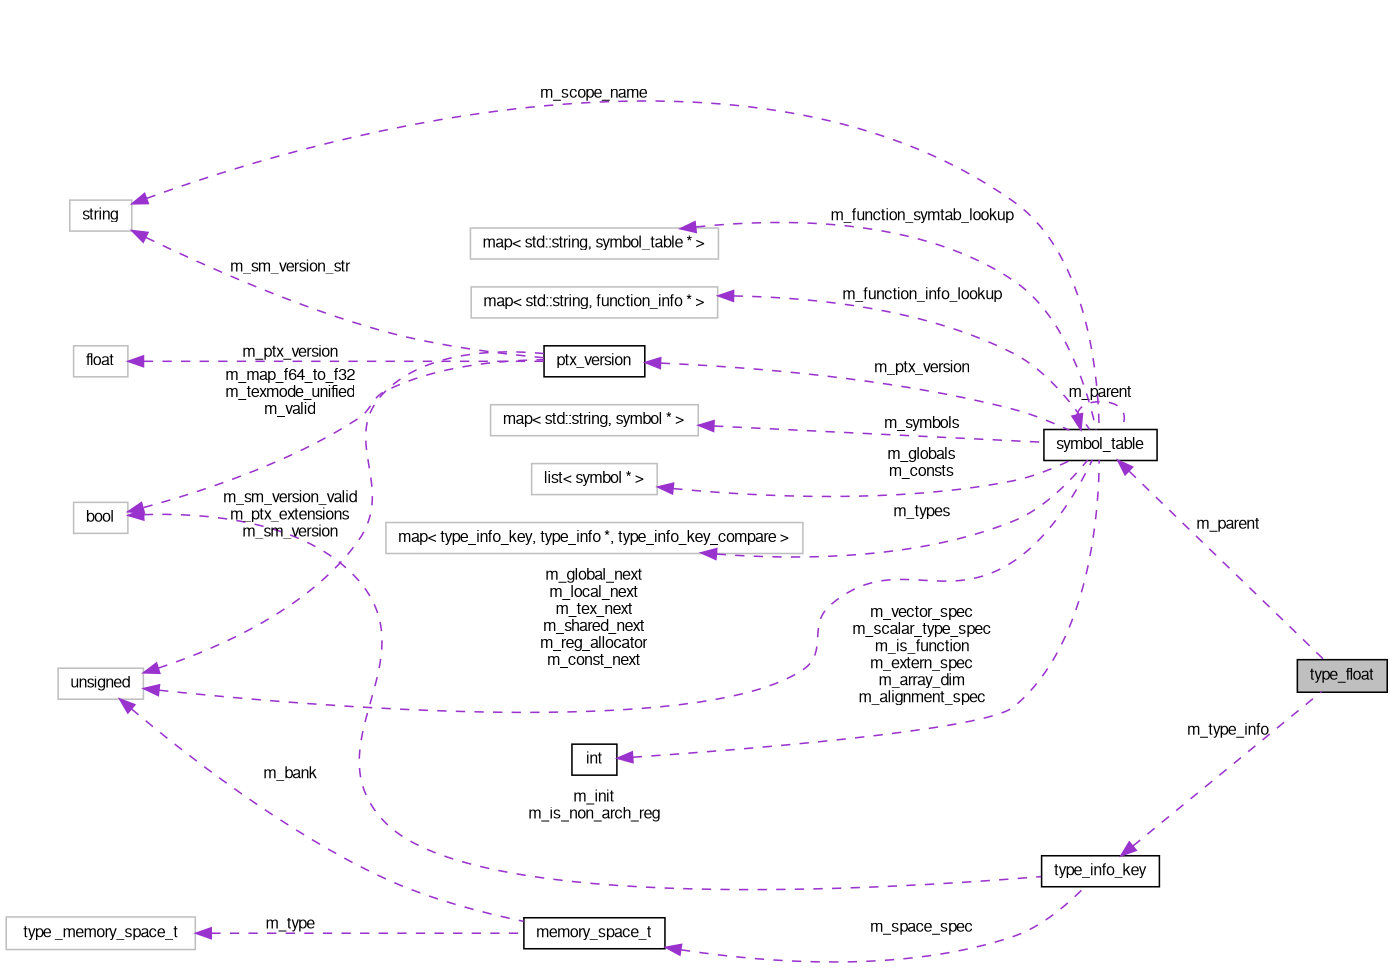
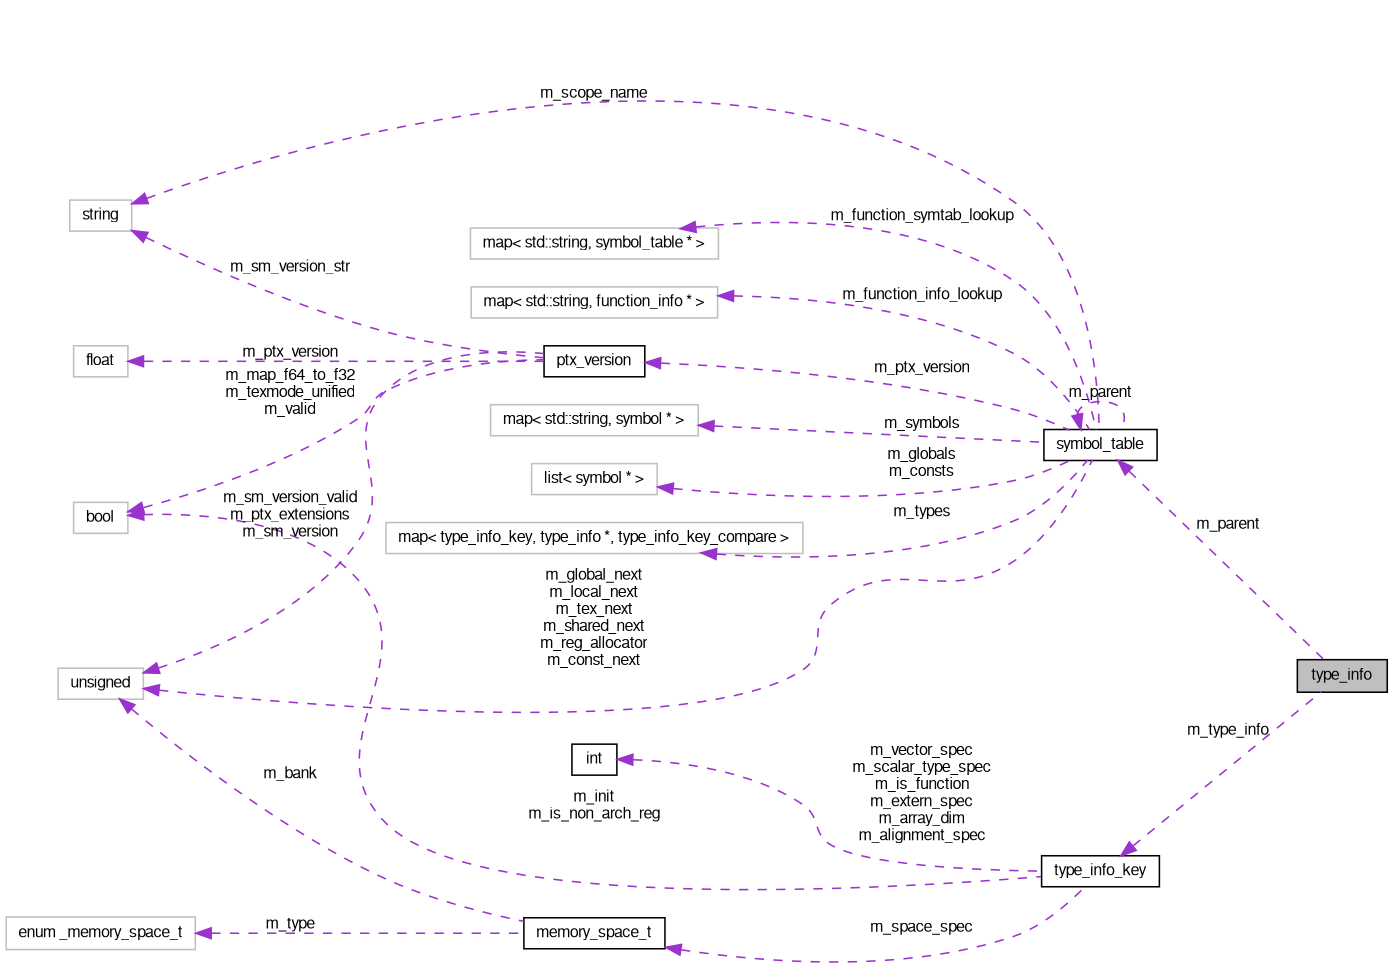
node "type_float": label "type_float" -> "type_info"
edge "symbol_table" -> "int": now "type_info_key" -> "int"
node "type _memory_space_t": label "type _memory_space_t" -> "enum _memory_space_t"
